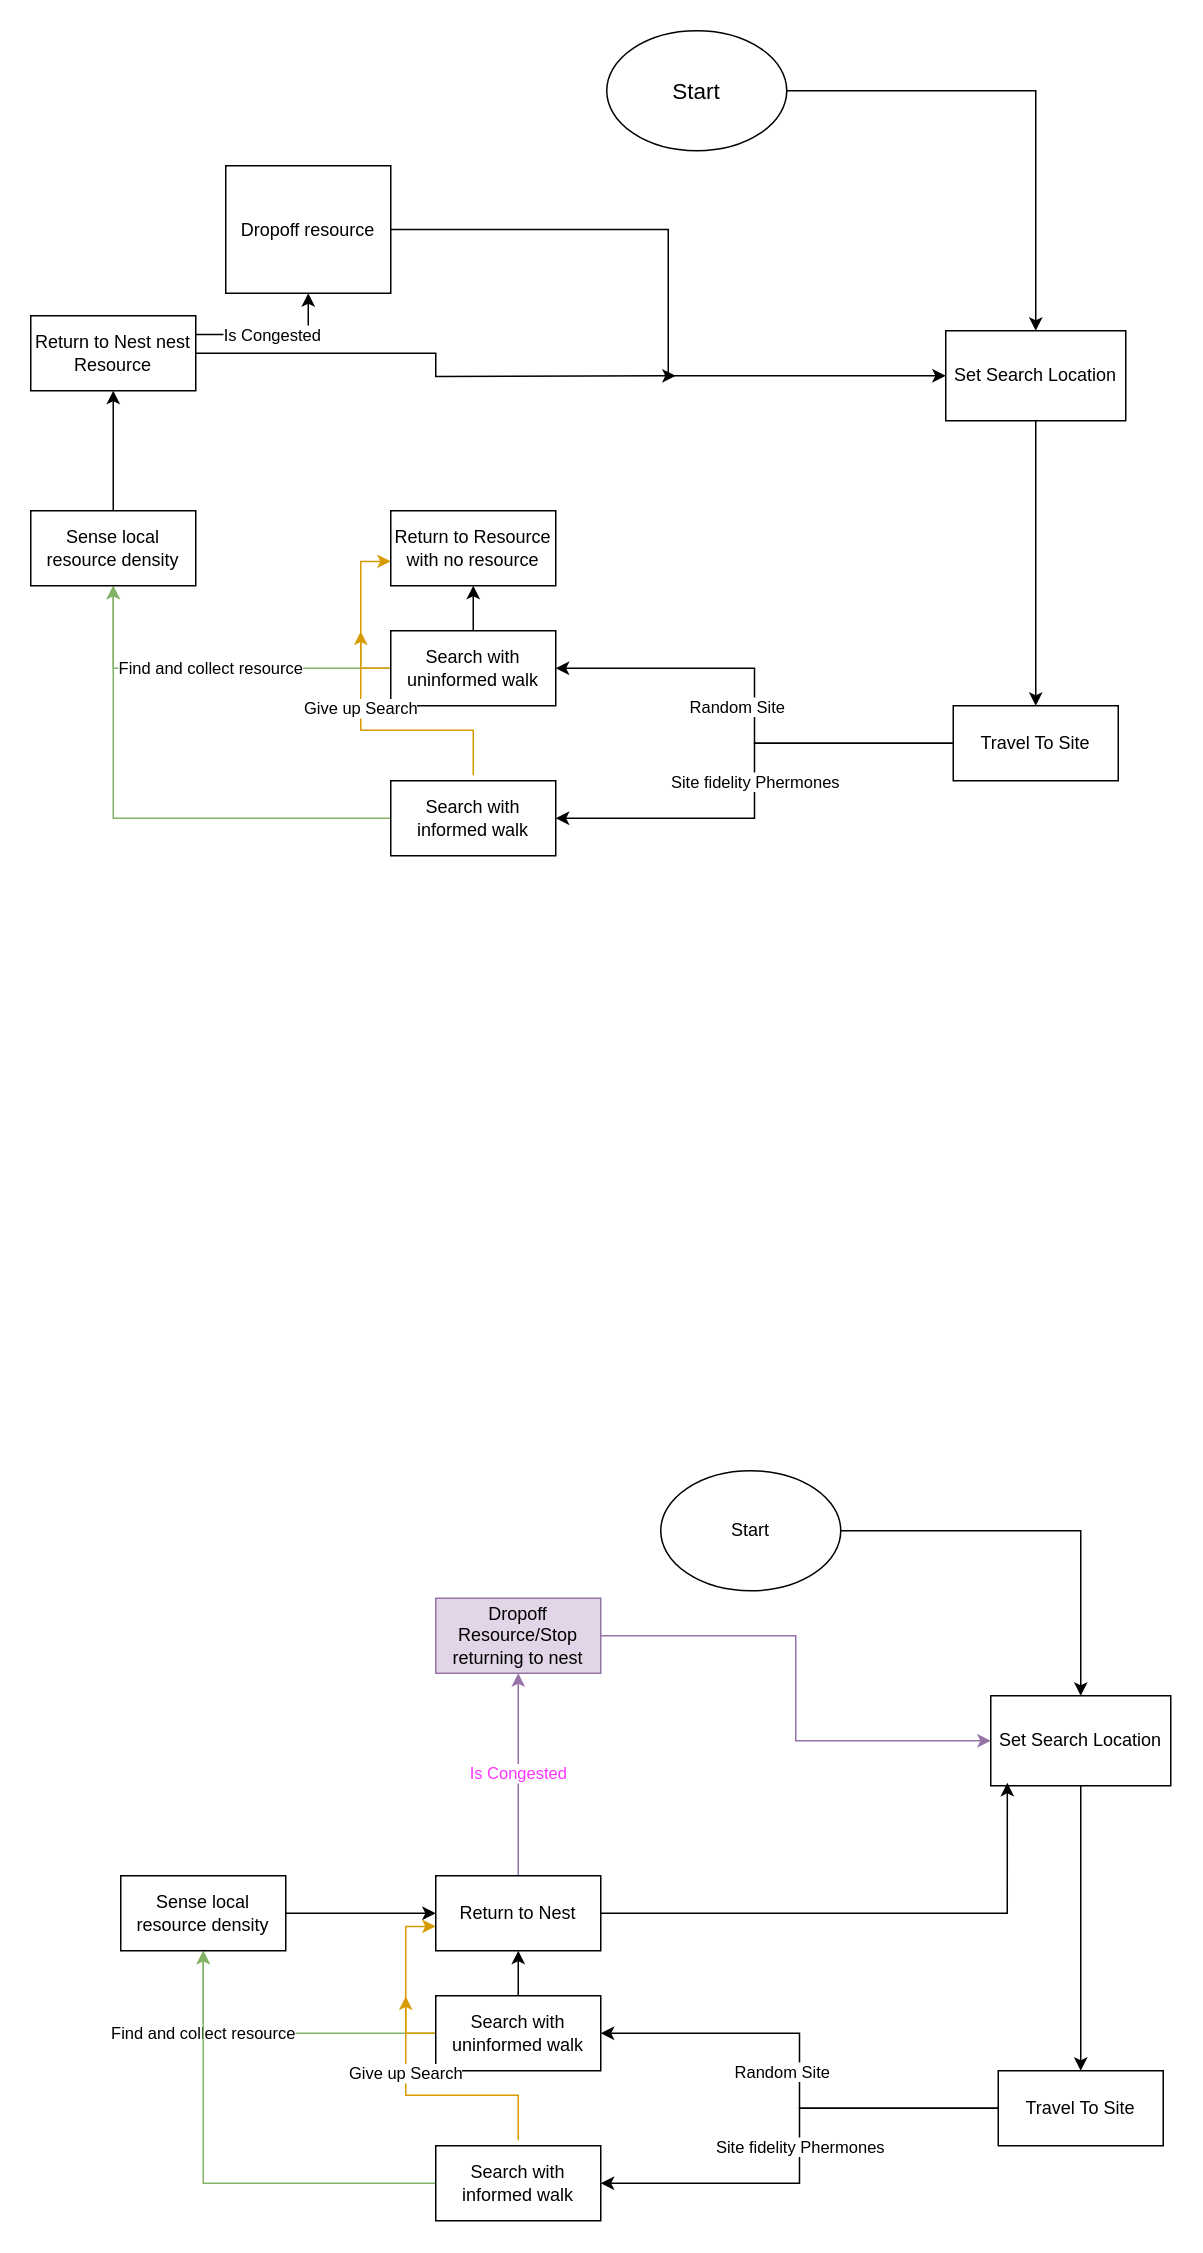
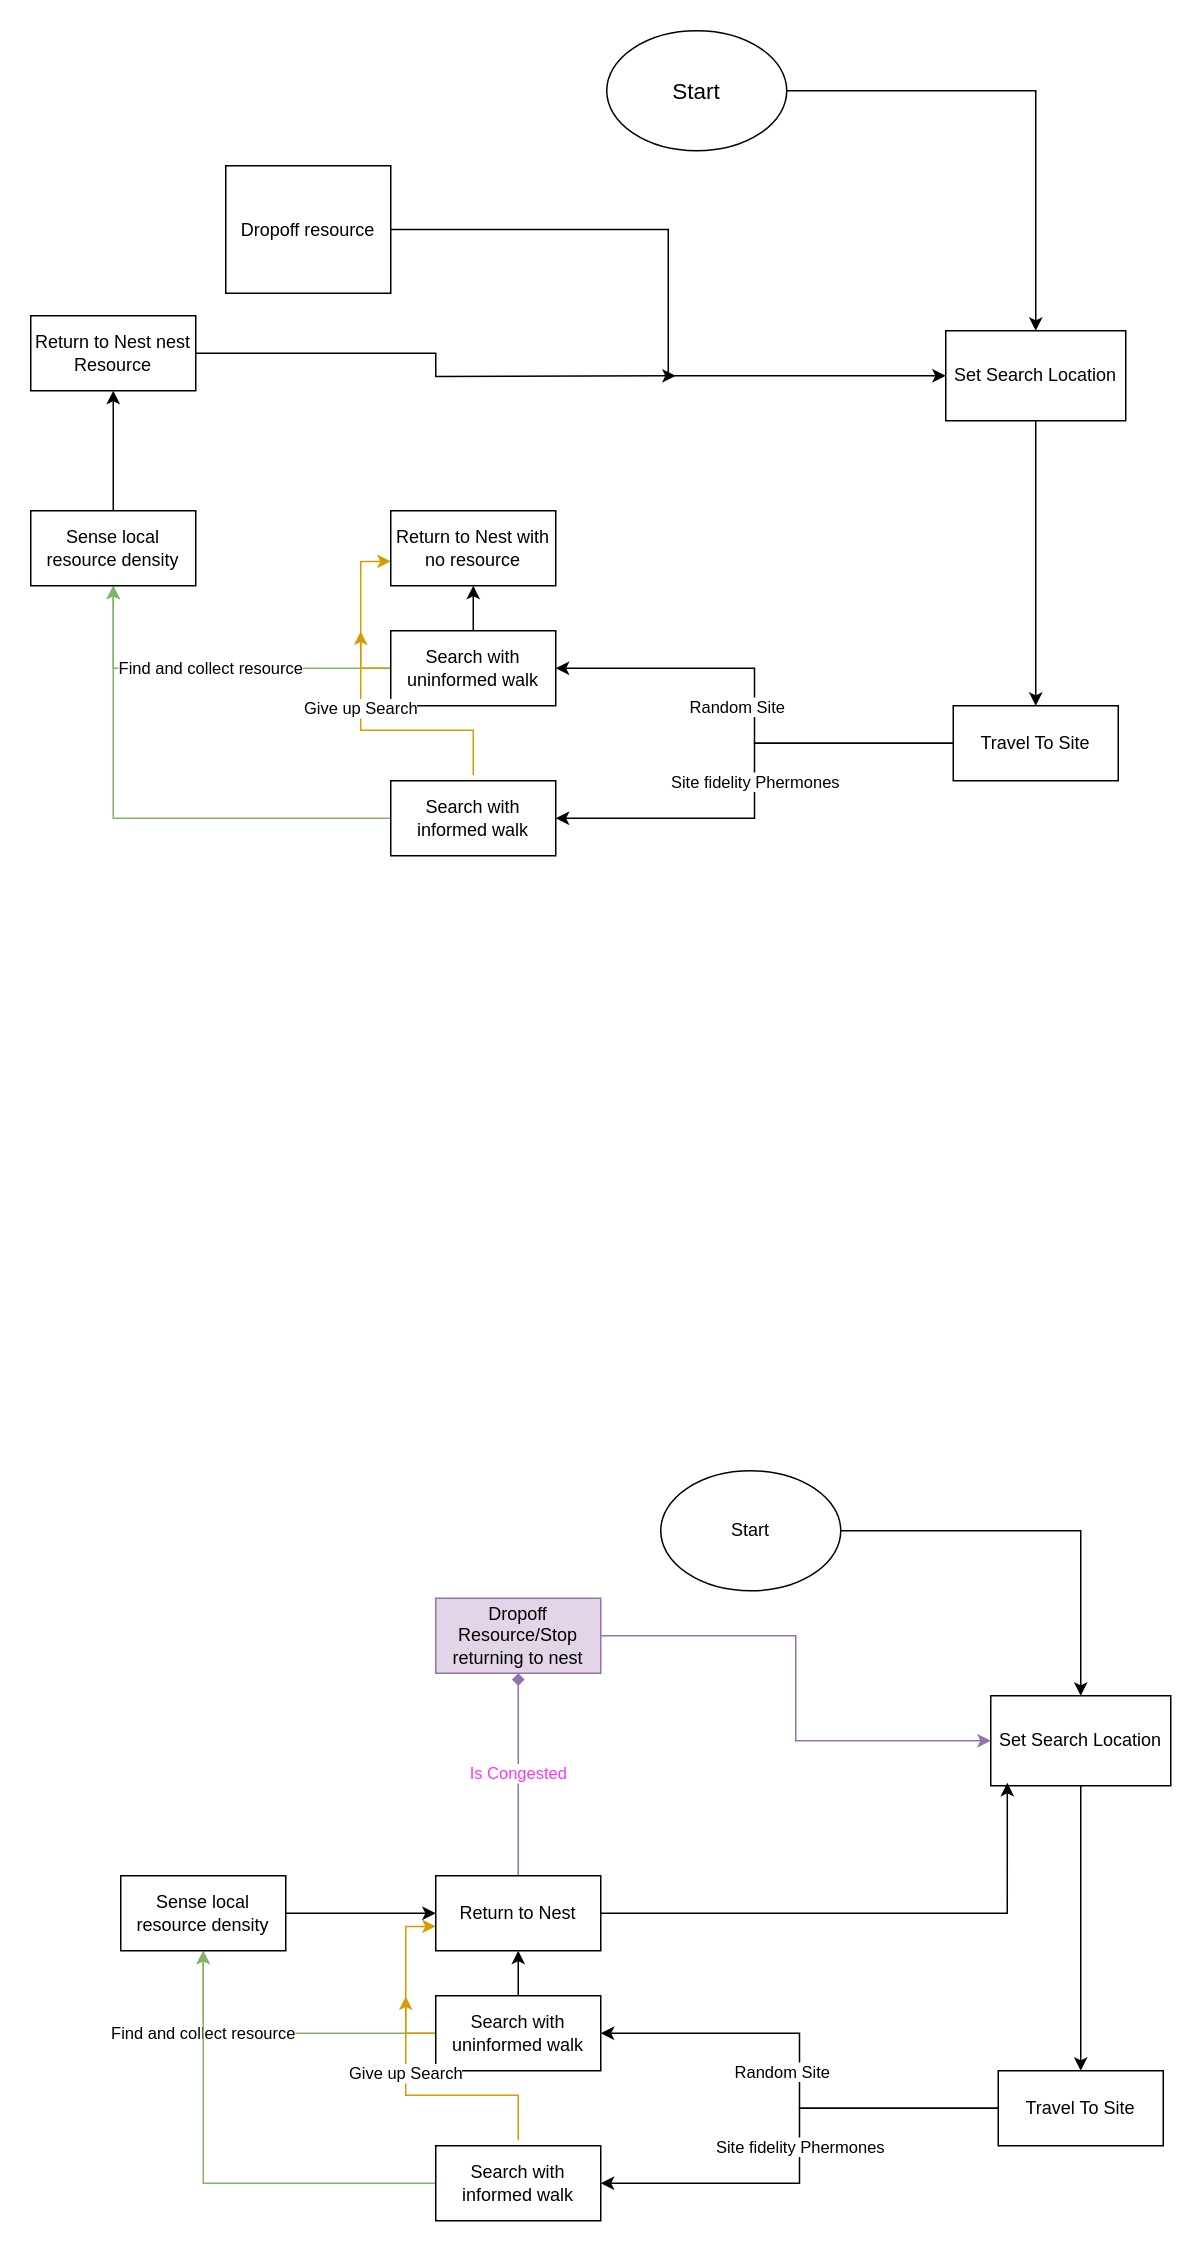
edge "Return to Nest nest Resource" -> "Dropoff resource": removed, label "Is Congested"
node "Return to Resource with no resource": label "Return to Resource with no resource" -> "Return to Nest with no resource"
edge "Return to Nest" -> "Dropoff Resource/Stop returning to nest": arrowhead classic -> diamond
